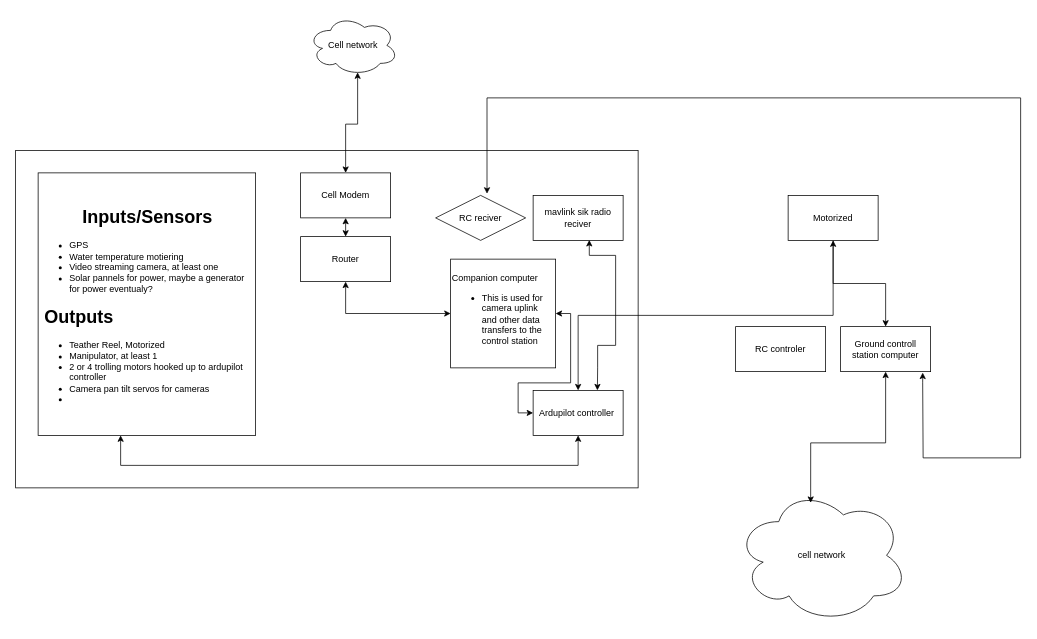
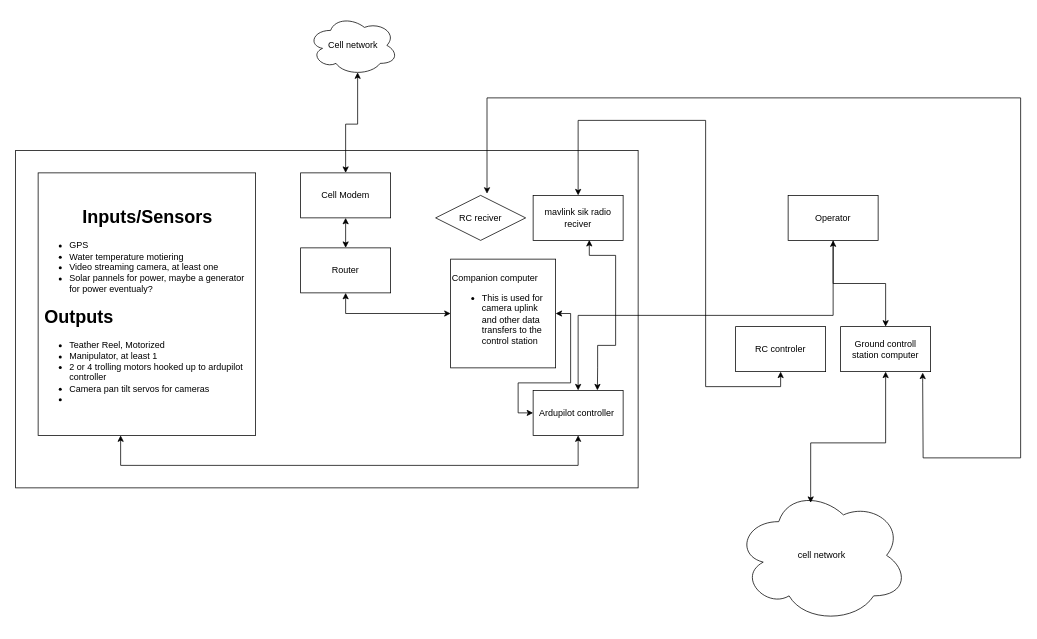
node "Motorized": label "Motorized" -> "Operator"
edge "mavlink sik radio reciver" -- "RC controler": added
node "Router": moved (345, 259) -> (345, 270)
